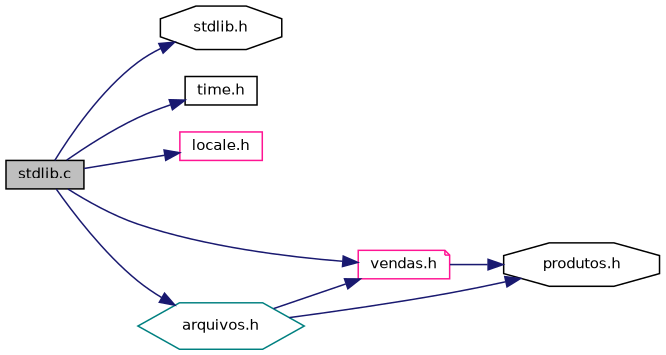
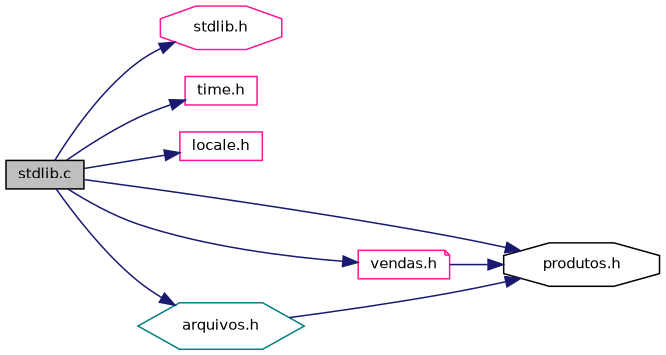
node "stdlib.h": color black -> deeppink
node "time.h": color black -> deeppink
edge "stdlib.c" -> "produtos.h": added
edge "arquivos.h" -> "vendas.h": removed
